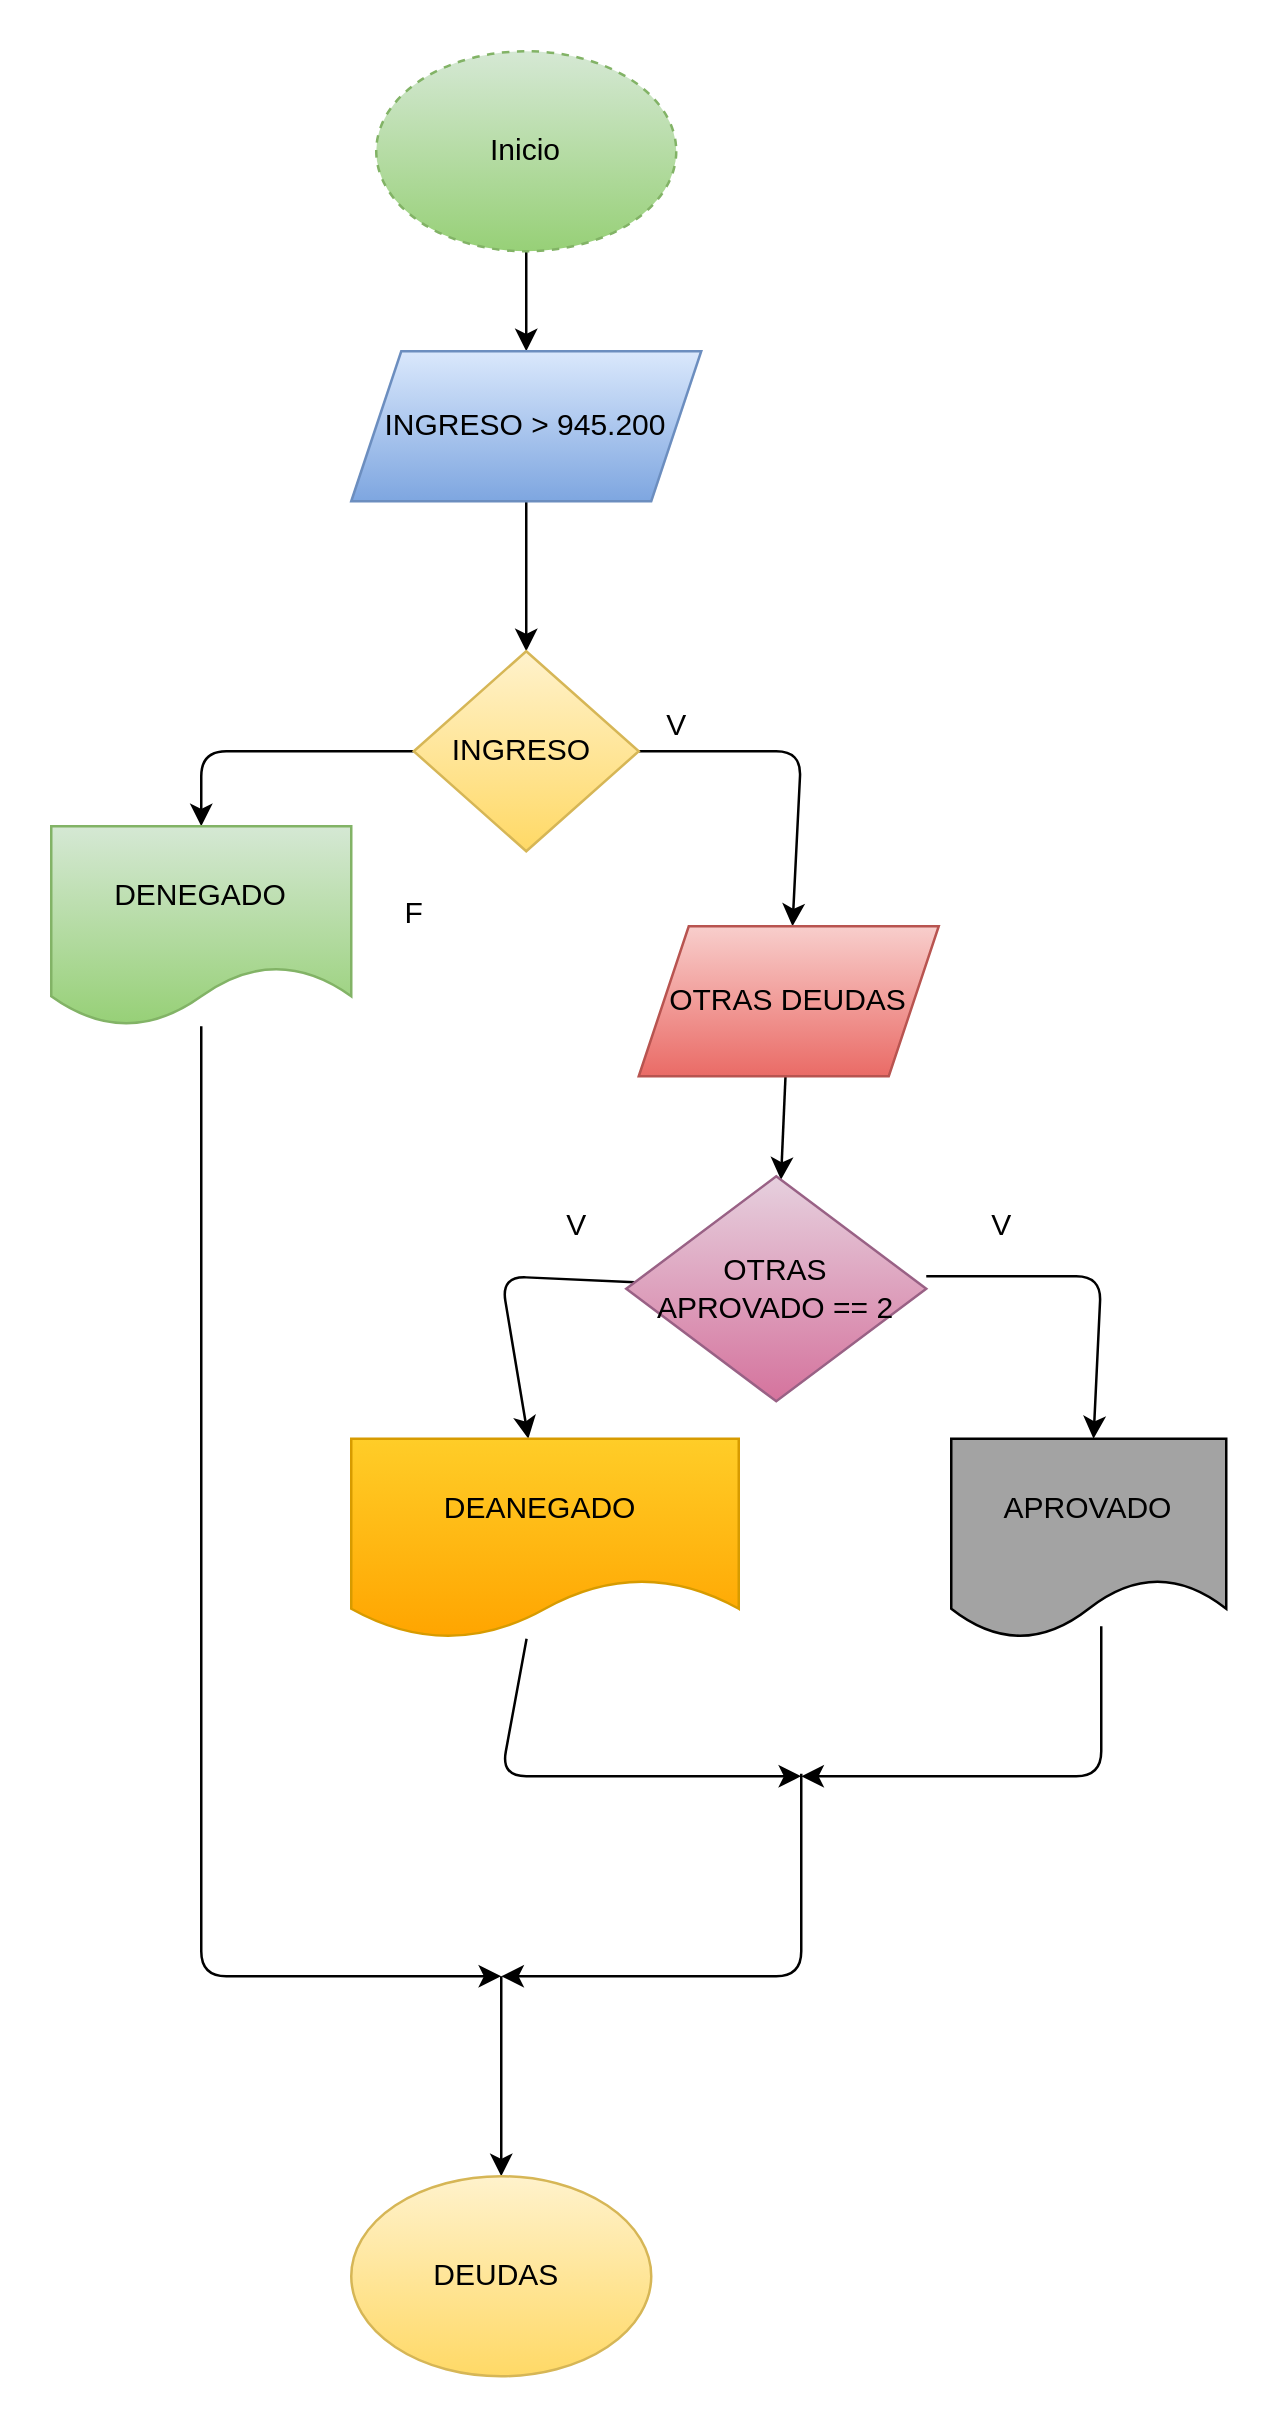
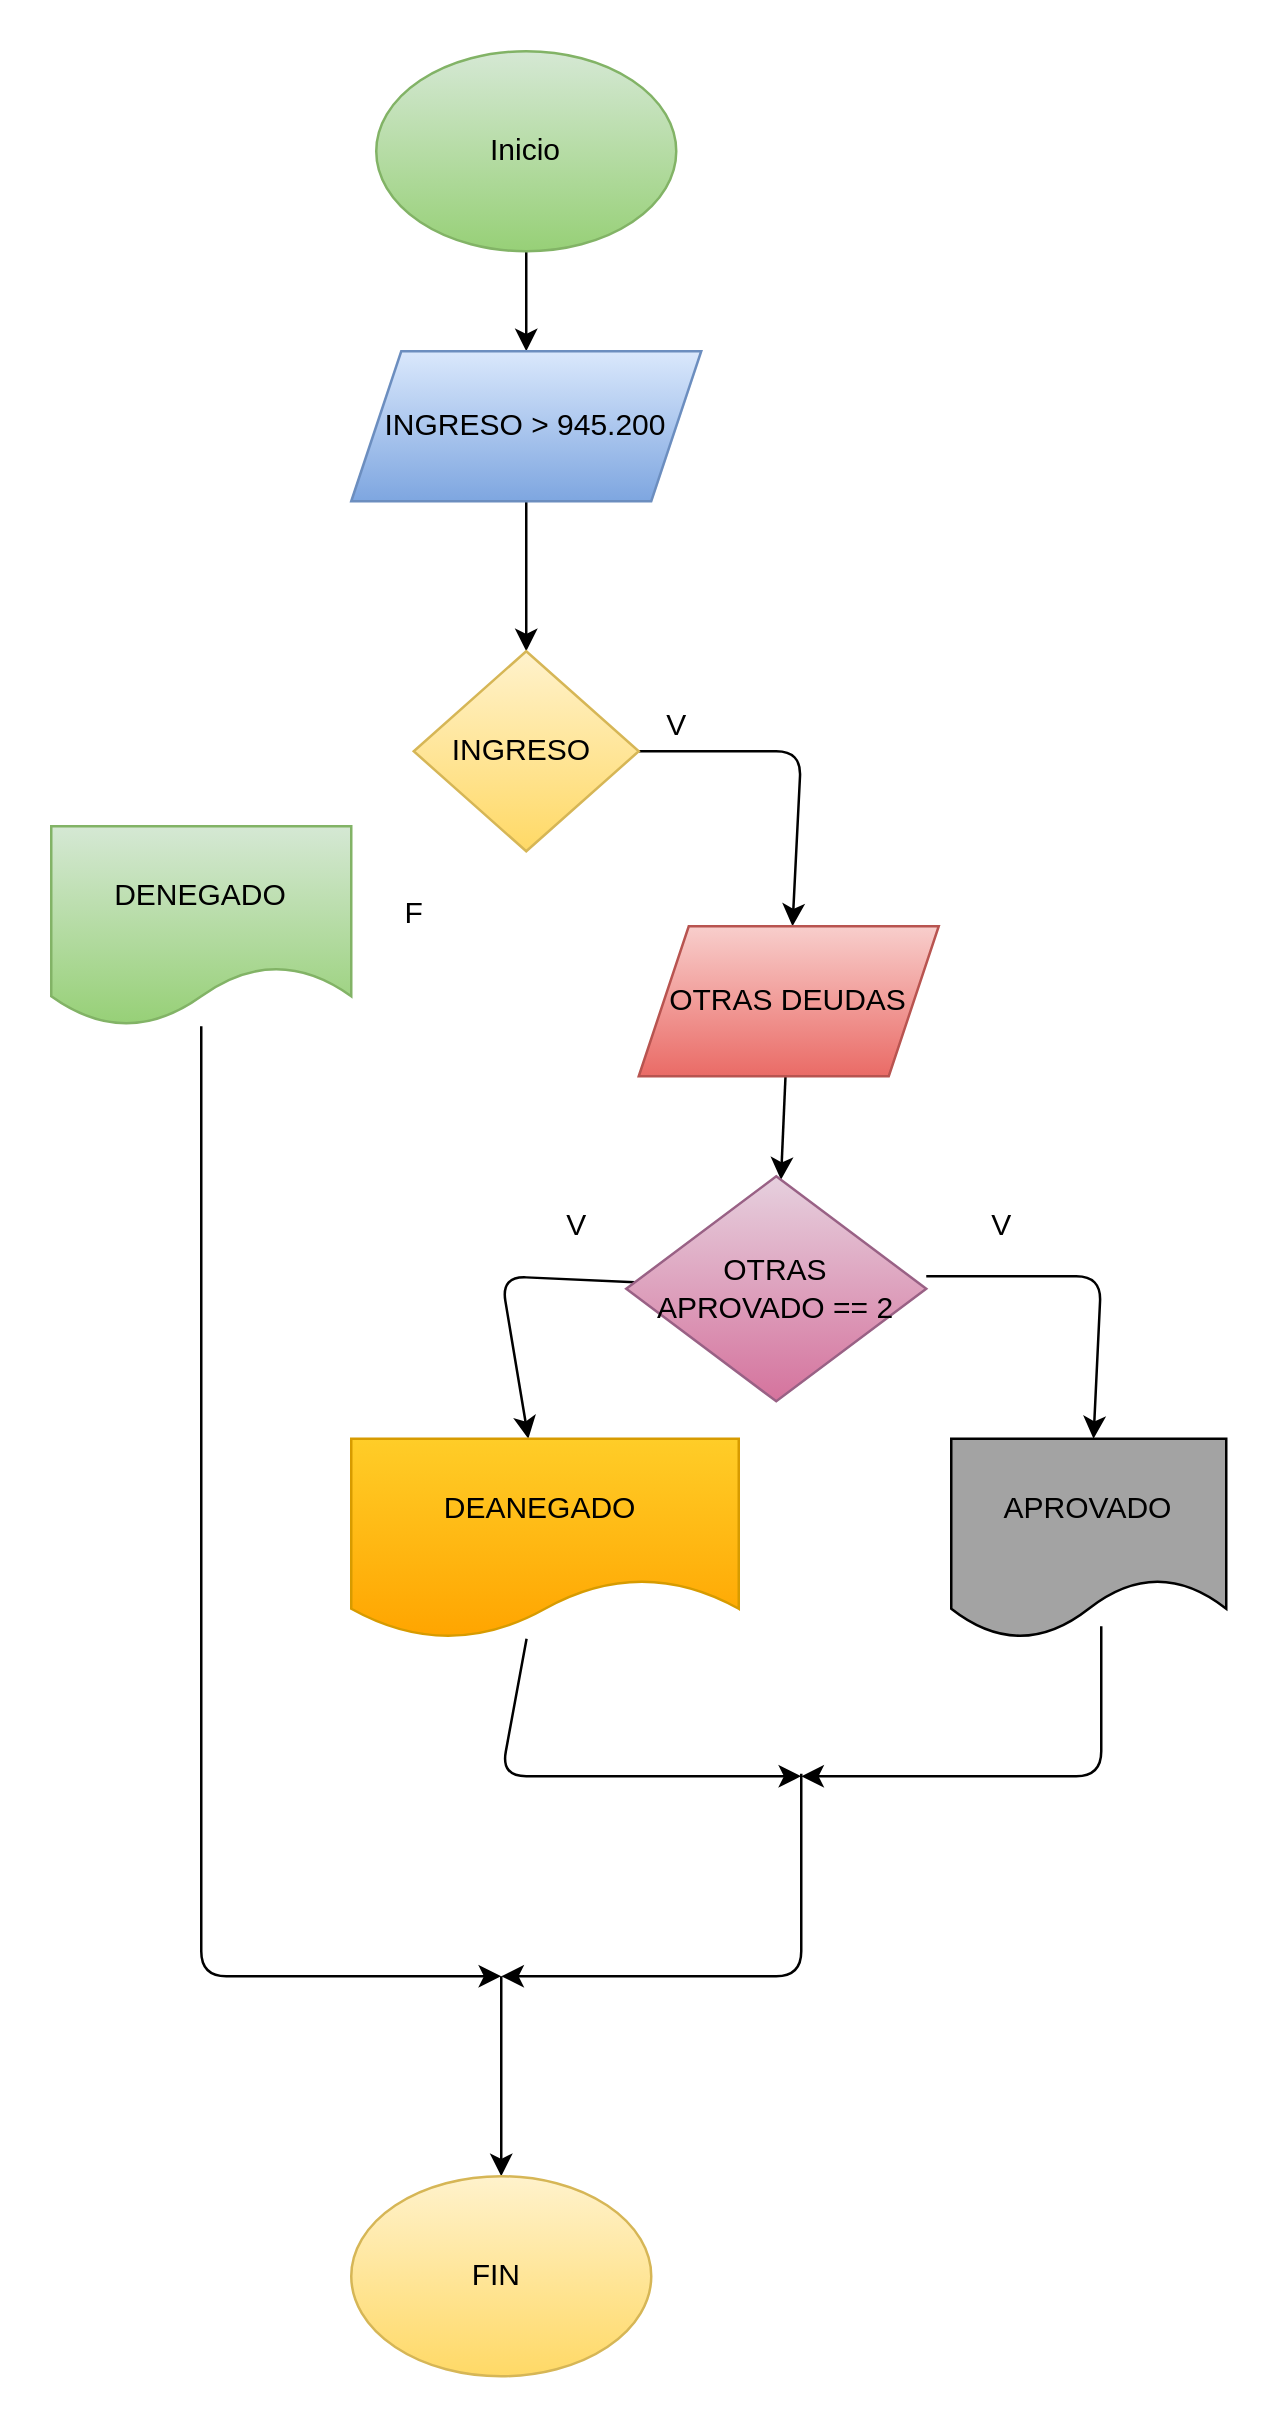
node "Inicio": style dashed -> solid
edge "INGRESO" -> "DENEGADO": removed
node "DEUDAS": label "DEUDAS" -> "FIN"
